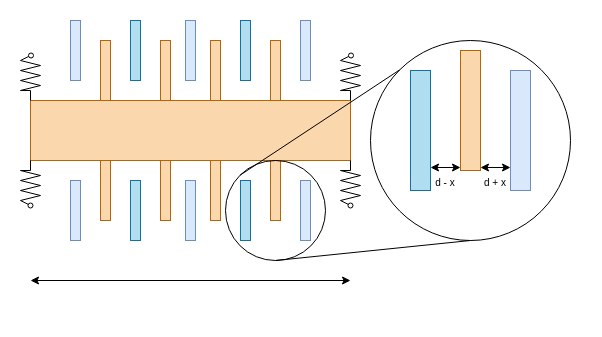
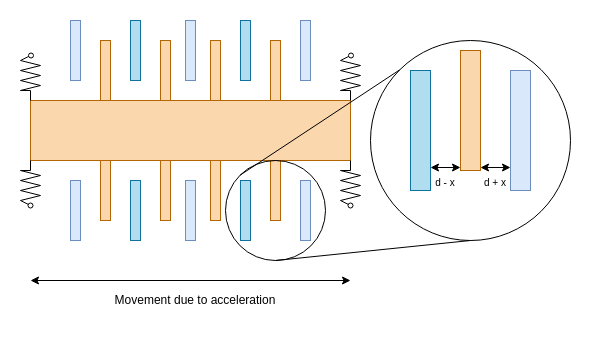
node "Movement due to acceleration": added
